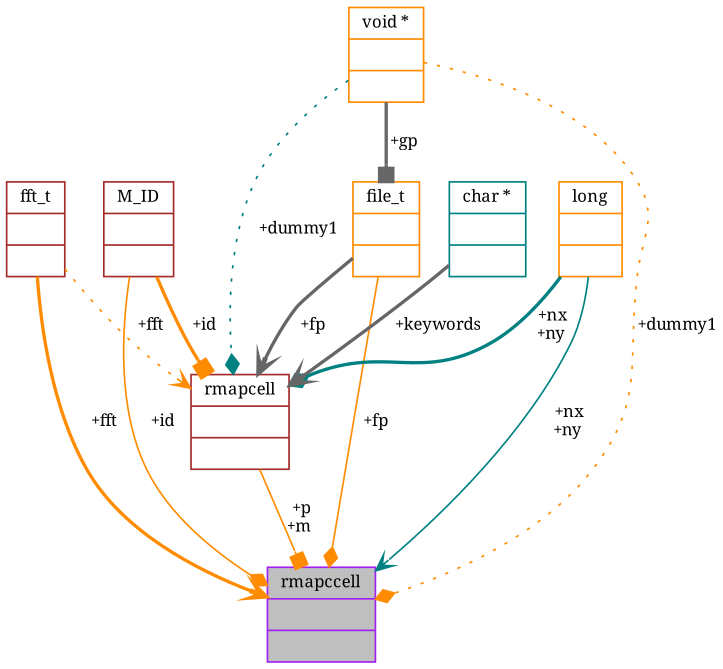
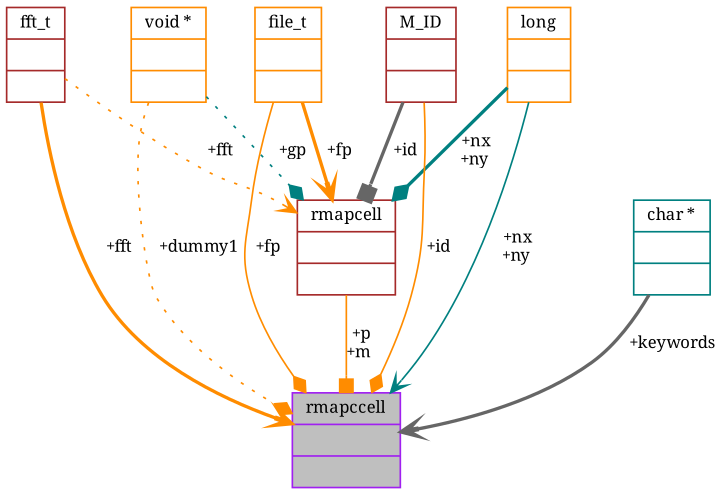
edge "void *" -> "file_t": removed, label "+gp"
edge "void *" -> "rmapcell": label " +dummy1" -> " +gp"
edge "file_t" -> "rmapcell": color gray40 -> darkorange
edge "char *" -> "rmapcell": now "char *" -> "rmapccell"
edge "M_ID" -> "rmapcell": color darkorange -> gray40
